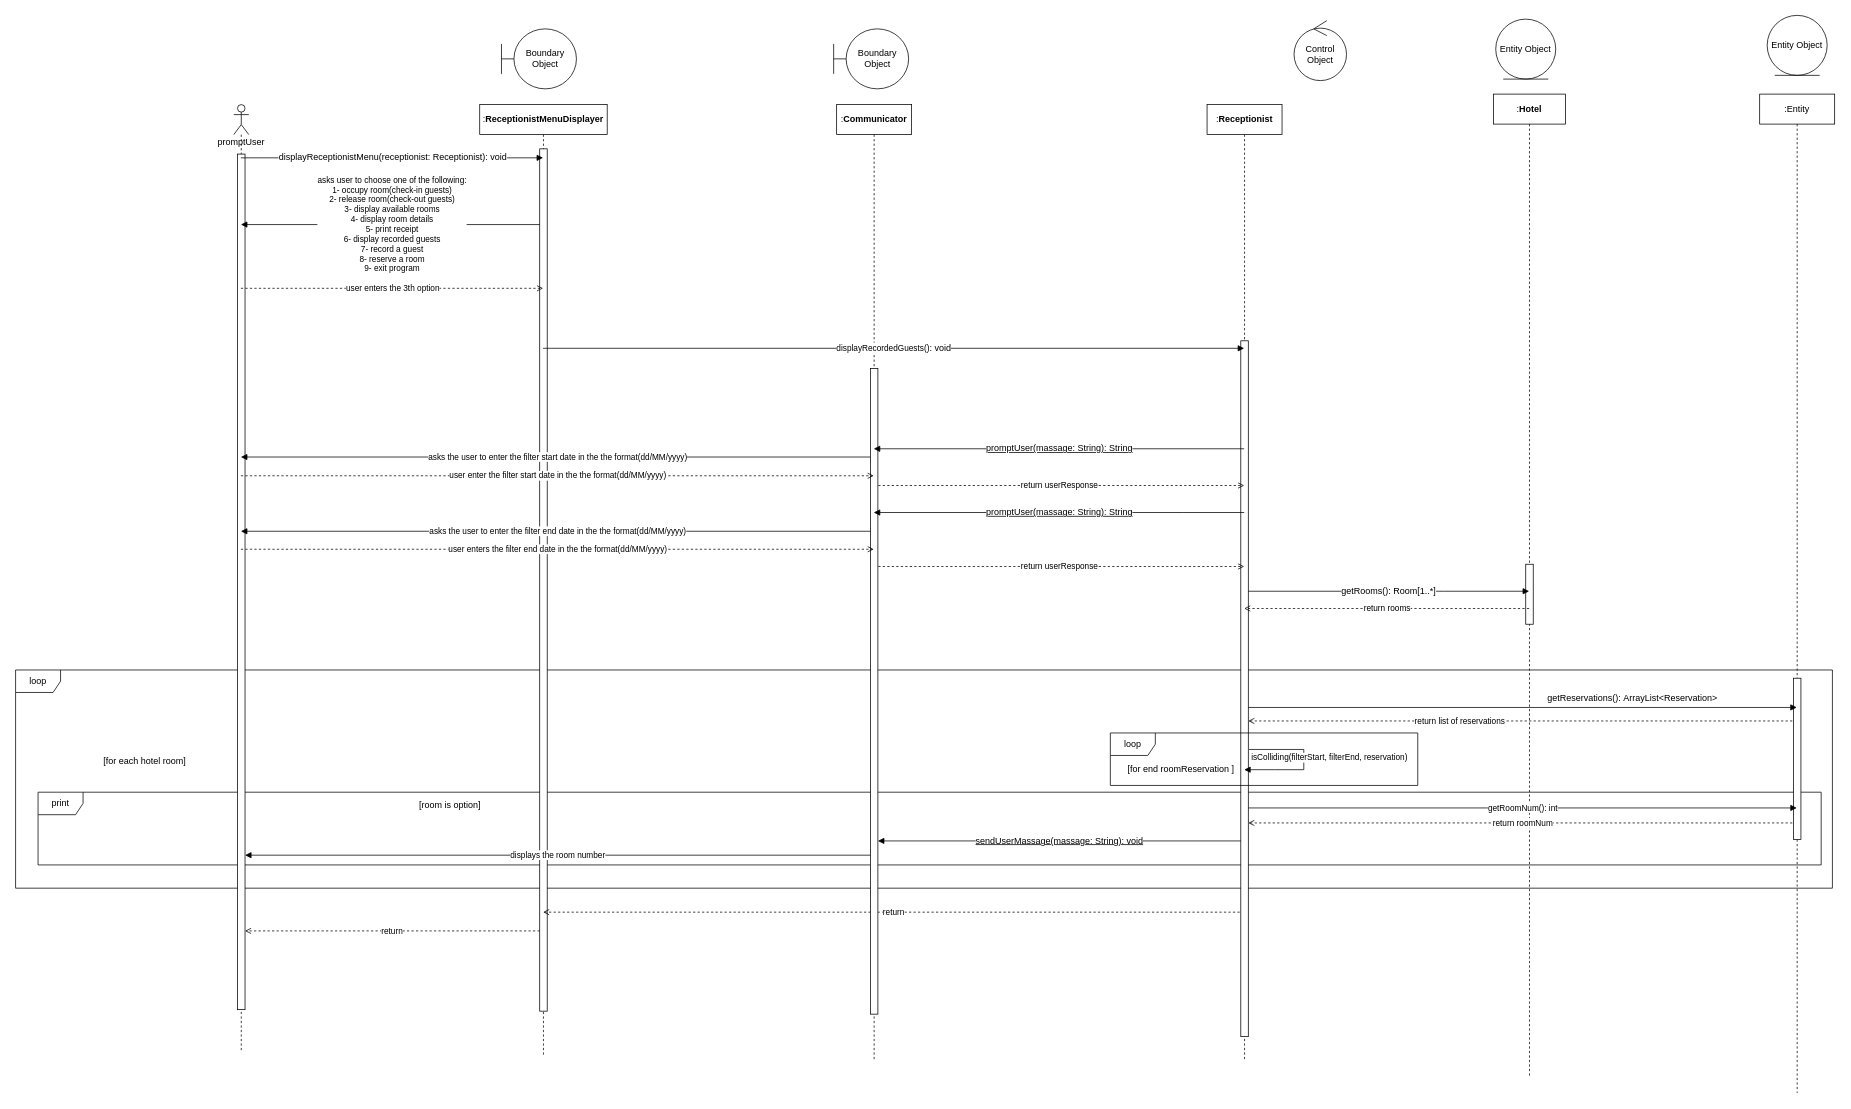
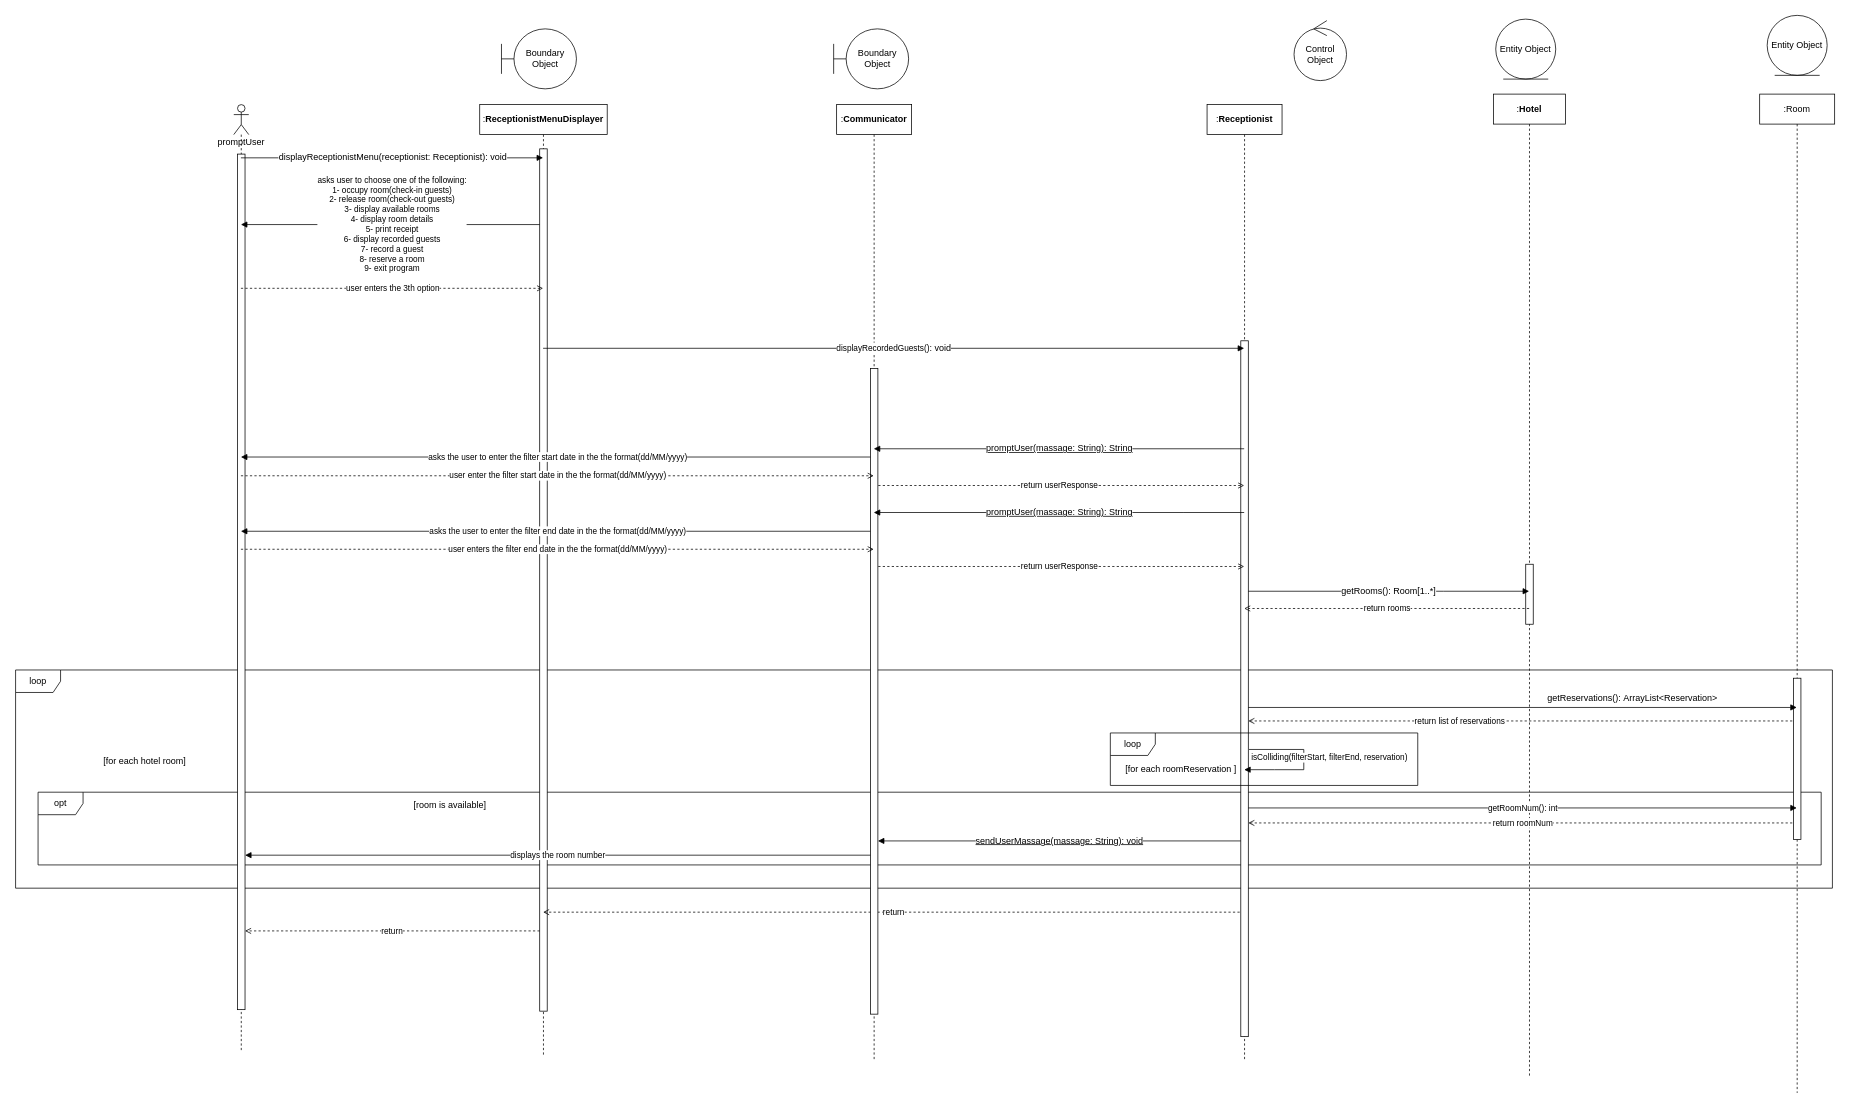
node ":Entity": label ":Entity" -> ":Room"
node "[for end roomReservation ]": label "[for end roomReservation ]" -> "[for each roomReservation ]"
node "print": label "print" -> "opt"
node "[room is option]": label "[room is option]" -> "[room is available]"
